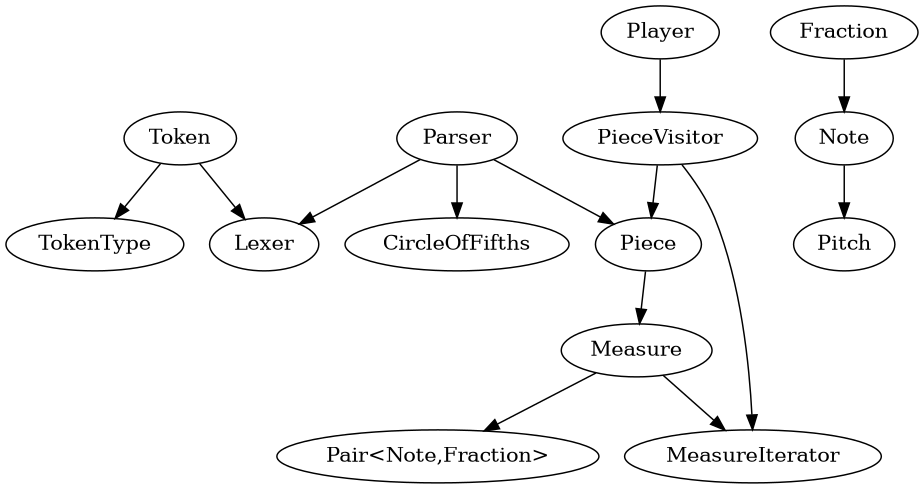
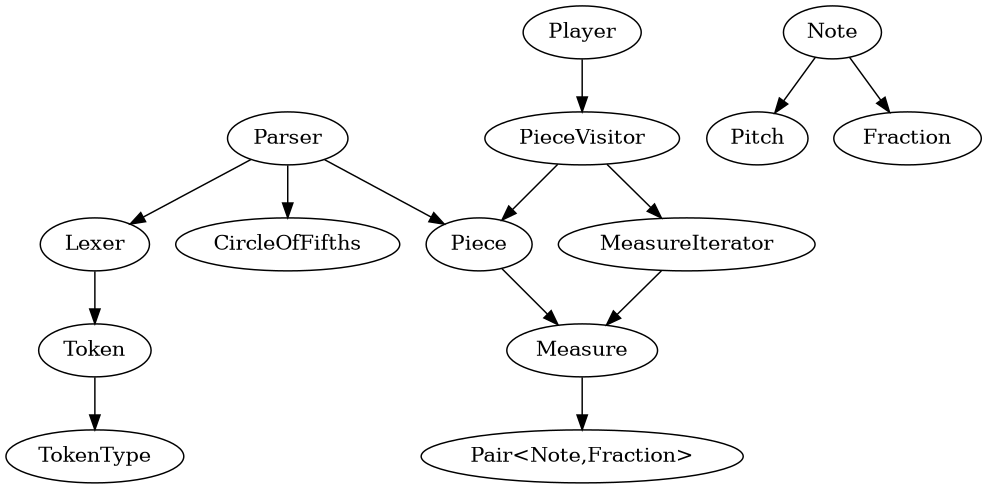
edge "Fraction" -> "Note": reversed
edge "Token" -> "Lexer": reversed
edge "Measure" -> "MeasureIterator": reversed
